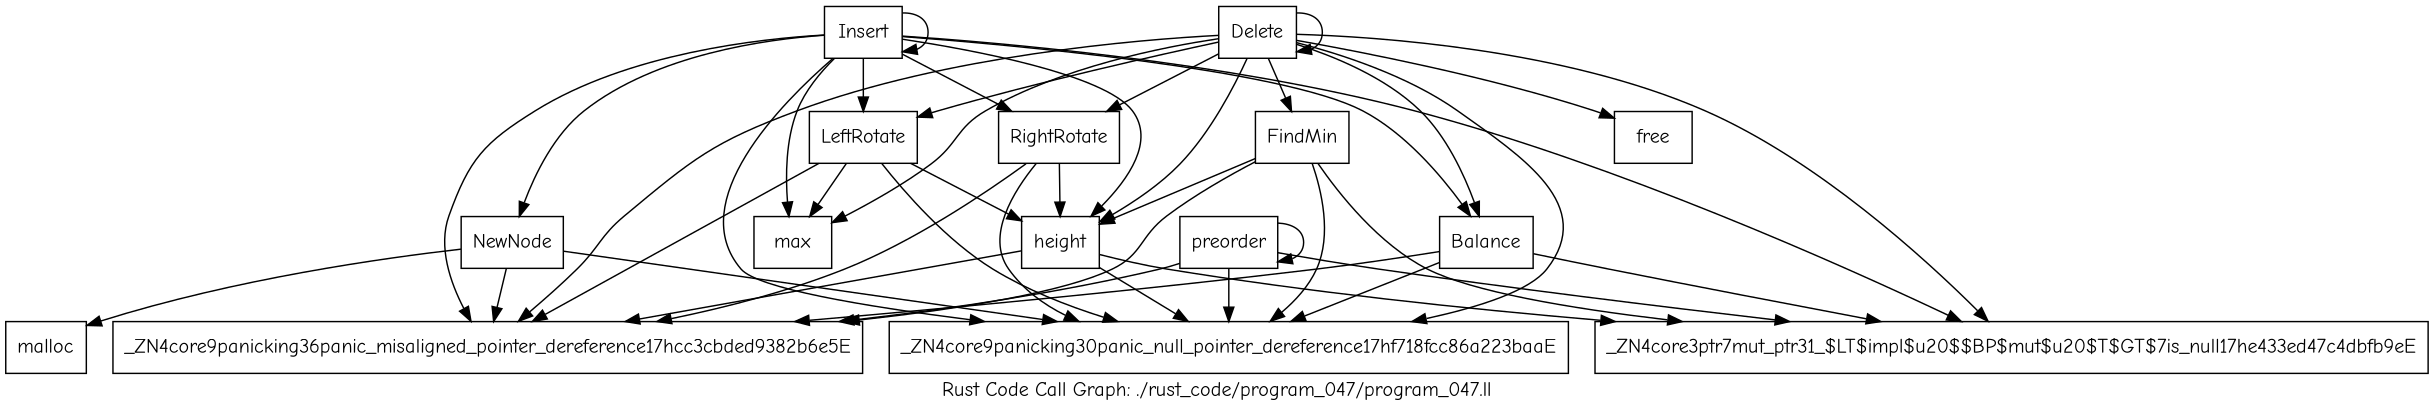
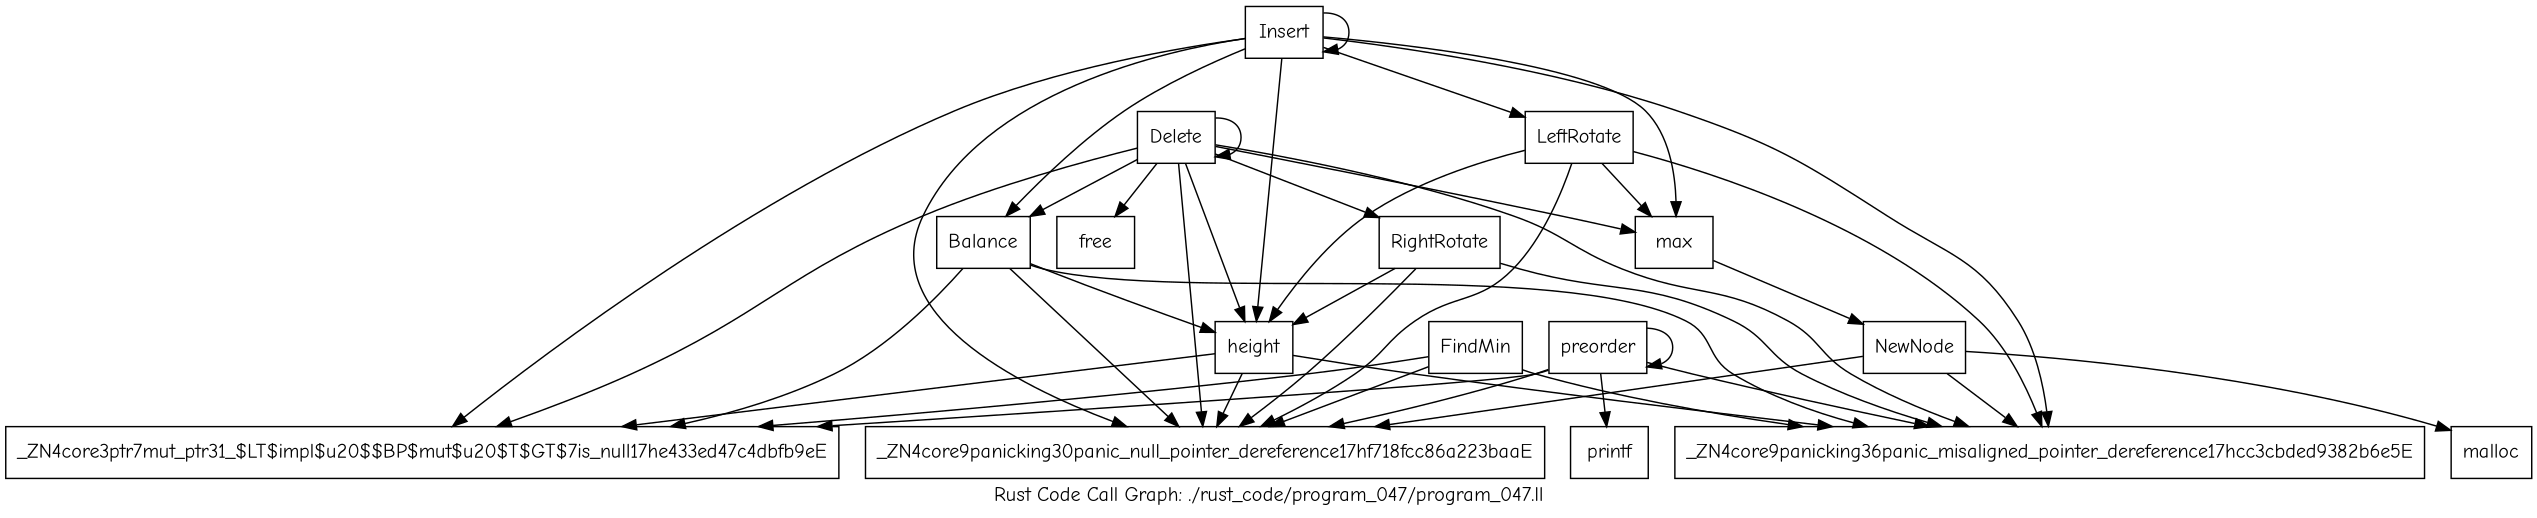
edge "Delete" -> "FindMin": removed
edge "Insert" -> "NewNode": now "max" -> "NewNode"
edge "Delete" -> "LeftRotate": removed
edge "Insert" -> "RightRotate": removed
edge "FindMin" -> "height": now "Balance" -> "height"
node "printf": added
